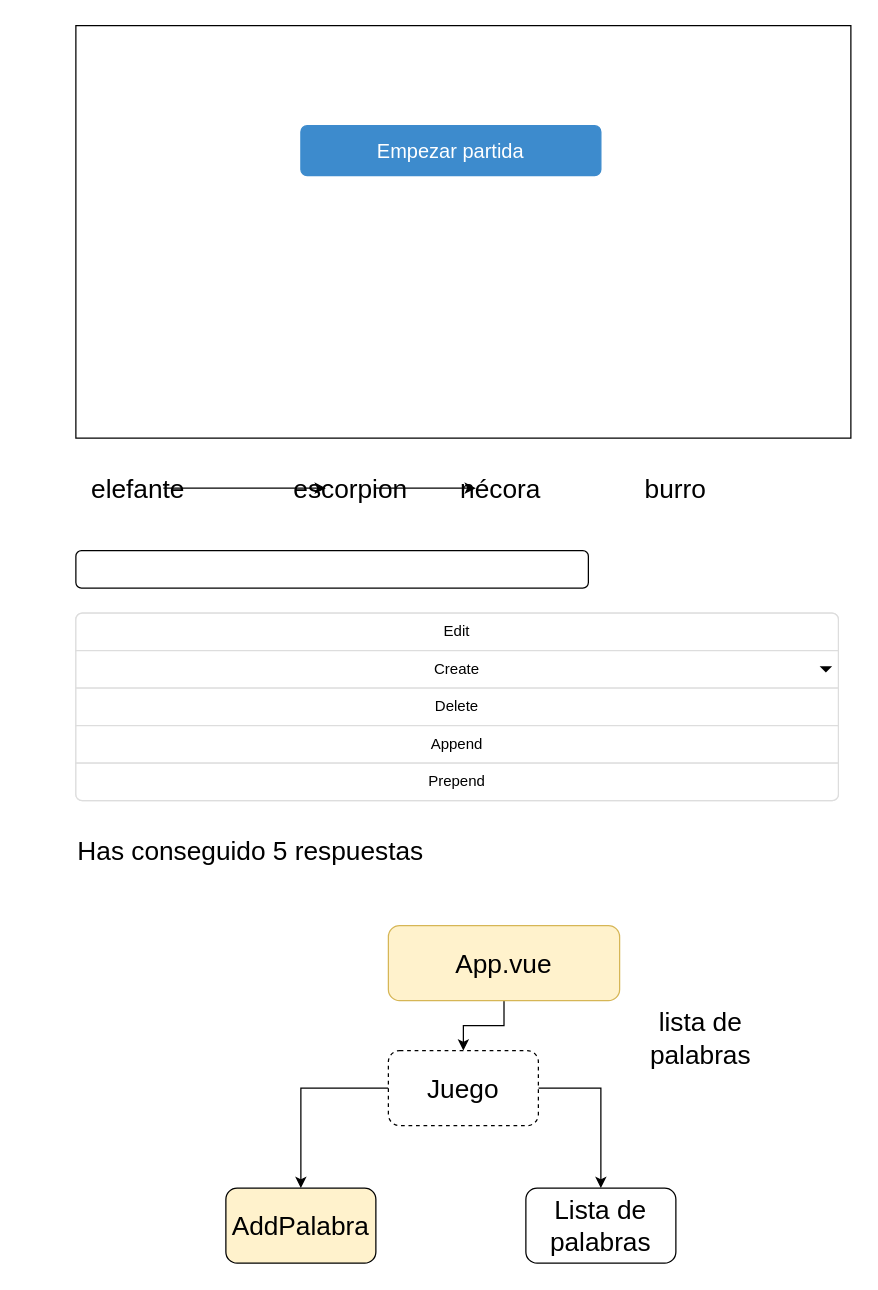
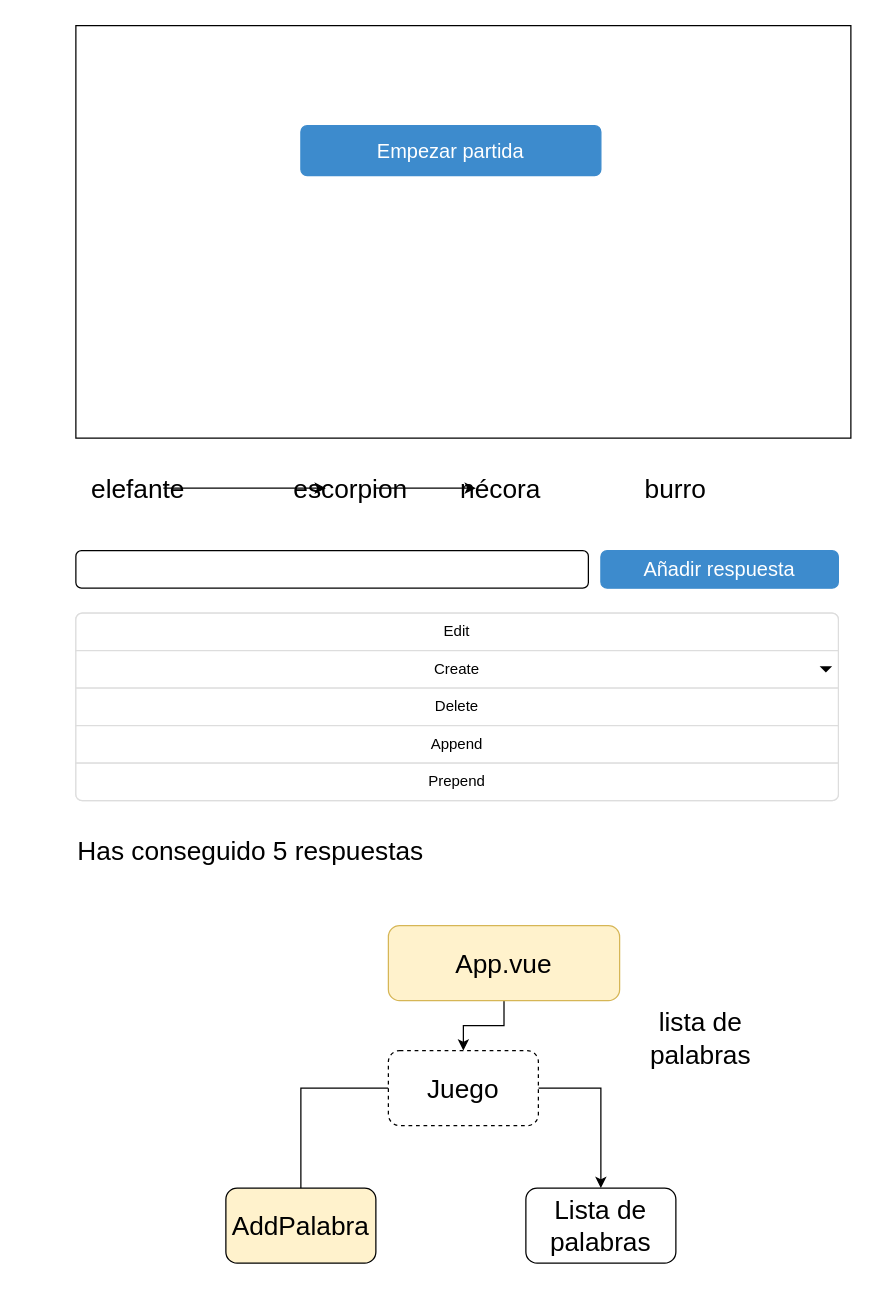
node "Añadir respuesta": added
edge "Juego" -> "AddPalabra": arrowhead classic -> none
